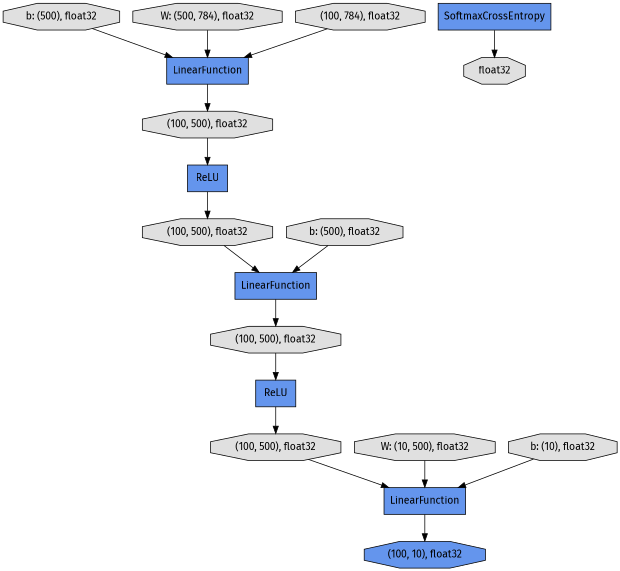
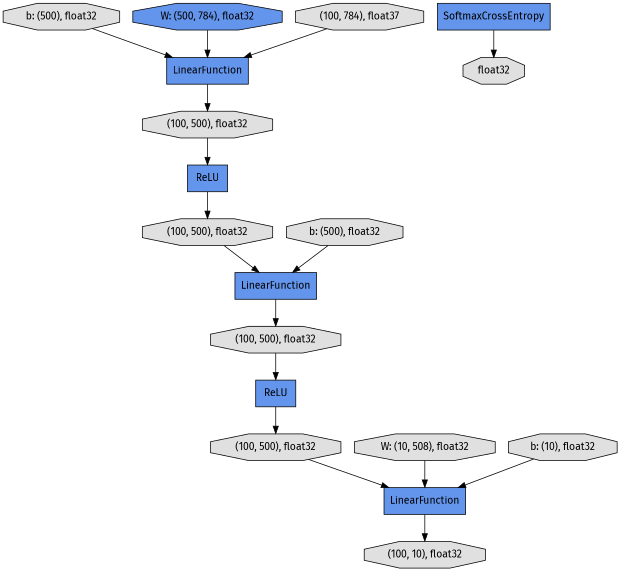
node "W: (500, 784), float32": fillcolor #e0e0e0 -> #6495ed
node "(100, 784), float32": label "(100, 784), float32" -> "(100, 784), float37"
node "W: (10, 500), float32": label "W: (10, 500), float32" -> "W: (10, 508), float32"
node "(100, 10), float32": fillcolor #6495ed -> #e0e0e0
